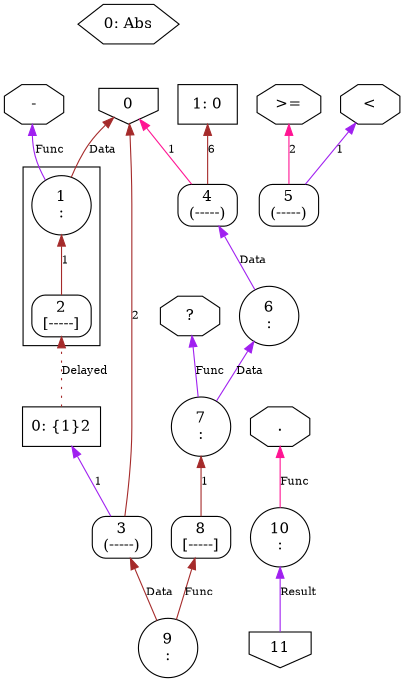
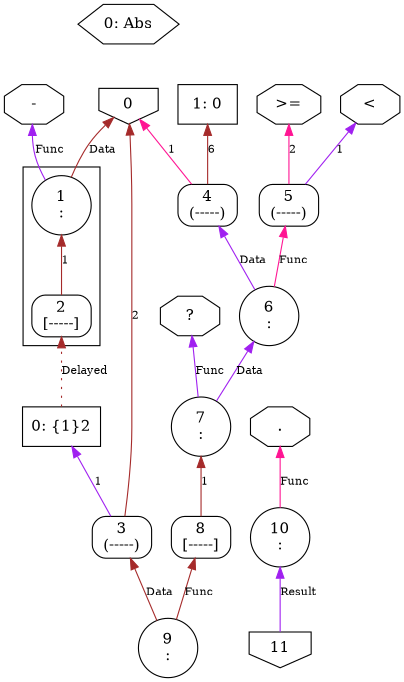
edge "6 :" -> "5 (-----)": added, label "Func"
